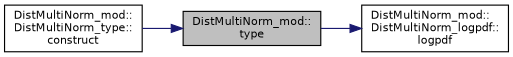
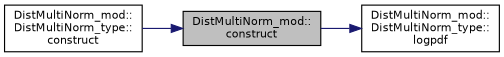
node "DistMultiNorm_mod:: type": label "DistMultiNorm_mod:: type" -> "DistMultiNorm_mod:: construct"
node "DistMultiNorm_mod:: DistMultiNorm_logpdf:: logpdf": label "DistMultiNorm_mod:: DistMultiNorm_logpdf:: logpdf" -> "DistMultiNorm_mod:: DistMultiNorm_type:: logpdf"
